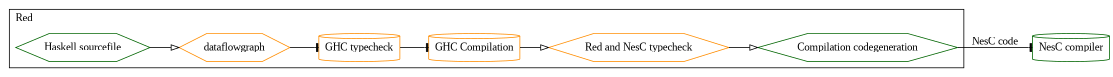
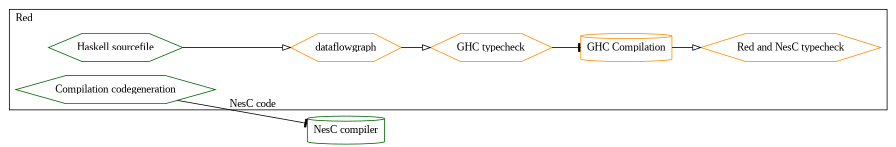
edge "dataflowgraph" -> "GHC typecheck": arrowhead tee -> onormal
node "GHC typecheck": shape cylinder -> hexagon
edge "Red and NesC typecheck" -> "Compilation codegeneration": removed
